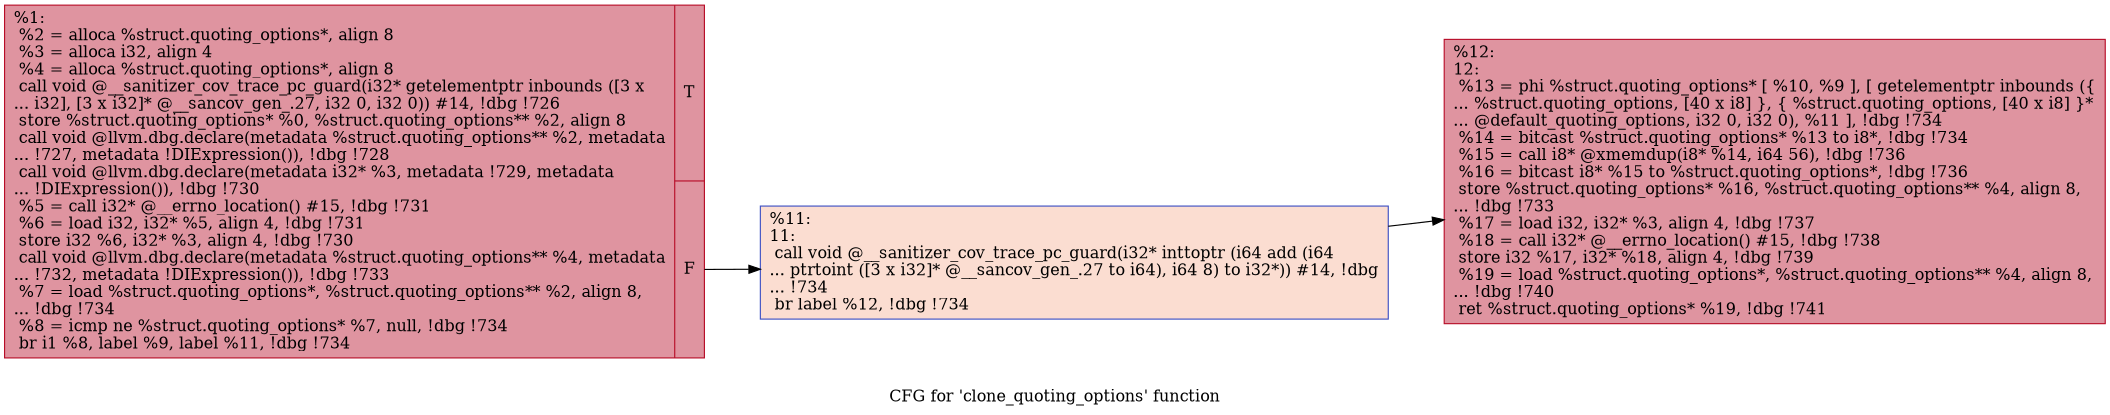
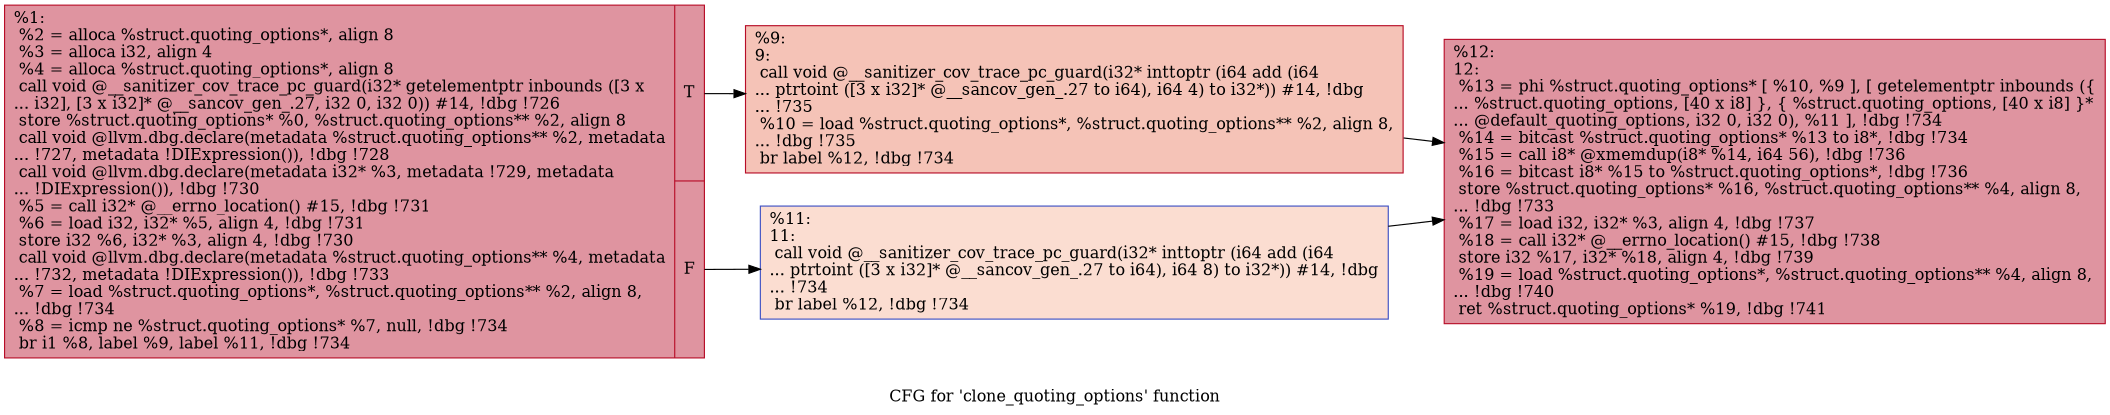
node "%9:": added
